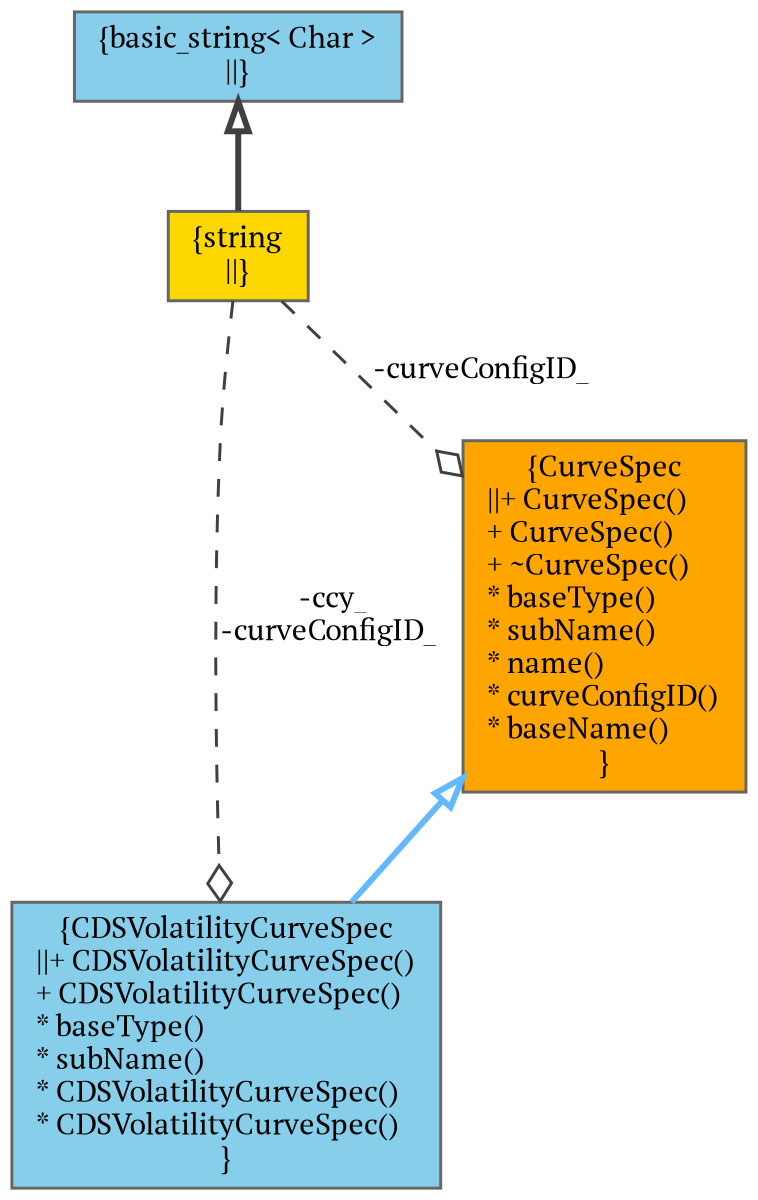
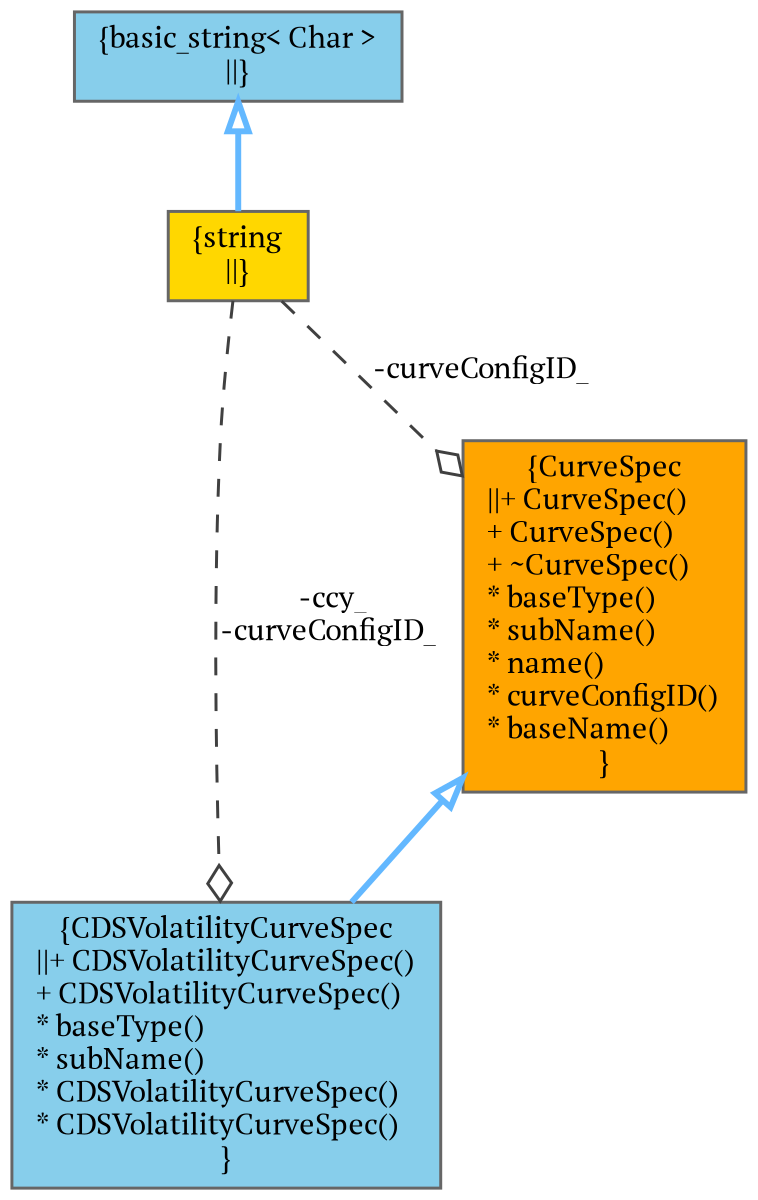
edge "{string ||}" -> "{basic_string< Char > ||}": color grey25 -> steelblue1
